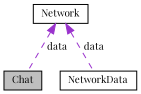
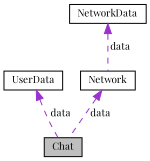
edge "NetworkData" -> "Network": reversed
node "UserData": added
